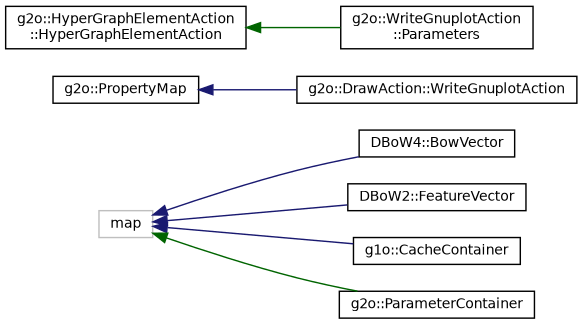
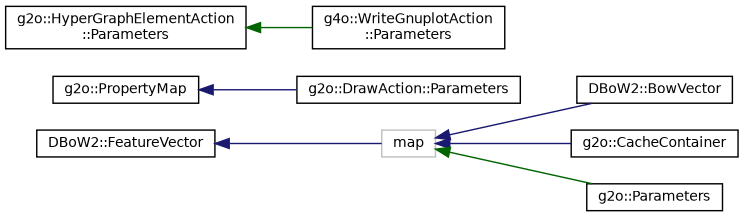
node "g2o::HyperGraphElementAction ::HyperGraphElementAction": label "g2o::HyperGraphElementAction ::HyperGraphElementAction" -> "g2o::HyperGraphElementAction ::Parameters"
node "g2o::WriteGnuplotAction ::Parameters": label "g2o::WriteGnuplotAction ::Parameters" -> "g4o::WriteGnuplotAction ::Parameters"
node "g2o::DrawAction::WriteGnuplotAction": label "g2o::DrawAction::WriteGnuplotAction" -> "g2o::DrawAction::Parameters"
node "DBoW4::BowVector": label "DBoW4::BowVector" -> "DBoW2::BowVector"
edge "DBoW2::FeatureVector" -> "map": reversed
node "g1o::CacheContainer": label "g1o::CacheContainer" -> "g2o::CacheContainer"
node "g2o::ParameterContainer": label "g2o::ParameterContainer" -> "g2o::Parameters"
